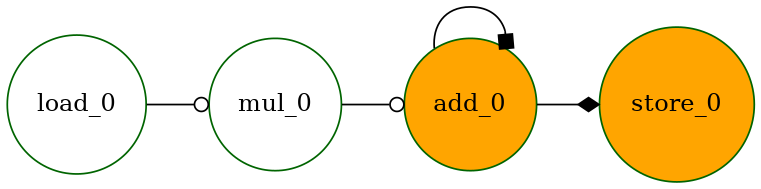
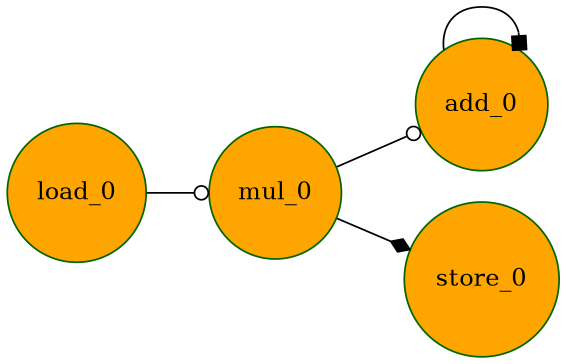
node "load_0": fillcolor white -> orange
node "mul_0": fillcolor white -> orange
edge "add_0" -> "store_0": now "mul_0" -> "store_0"
